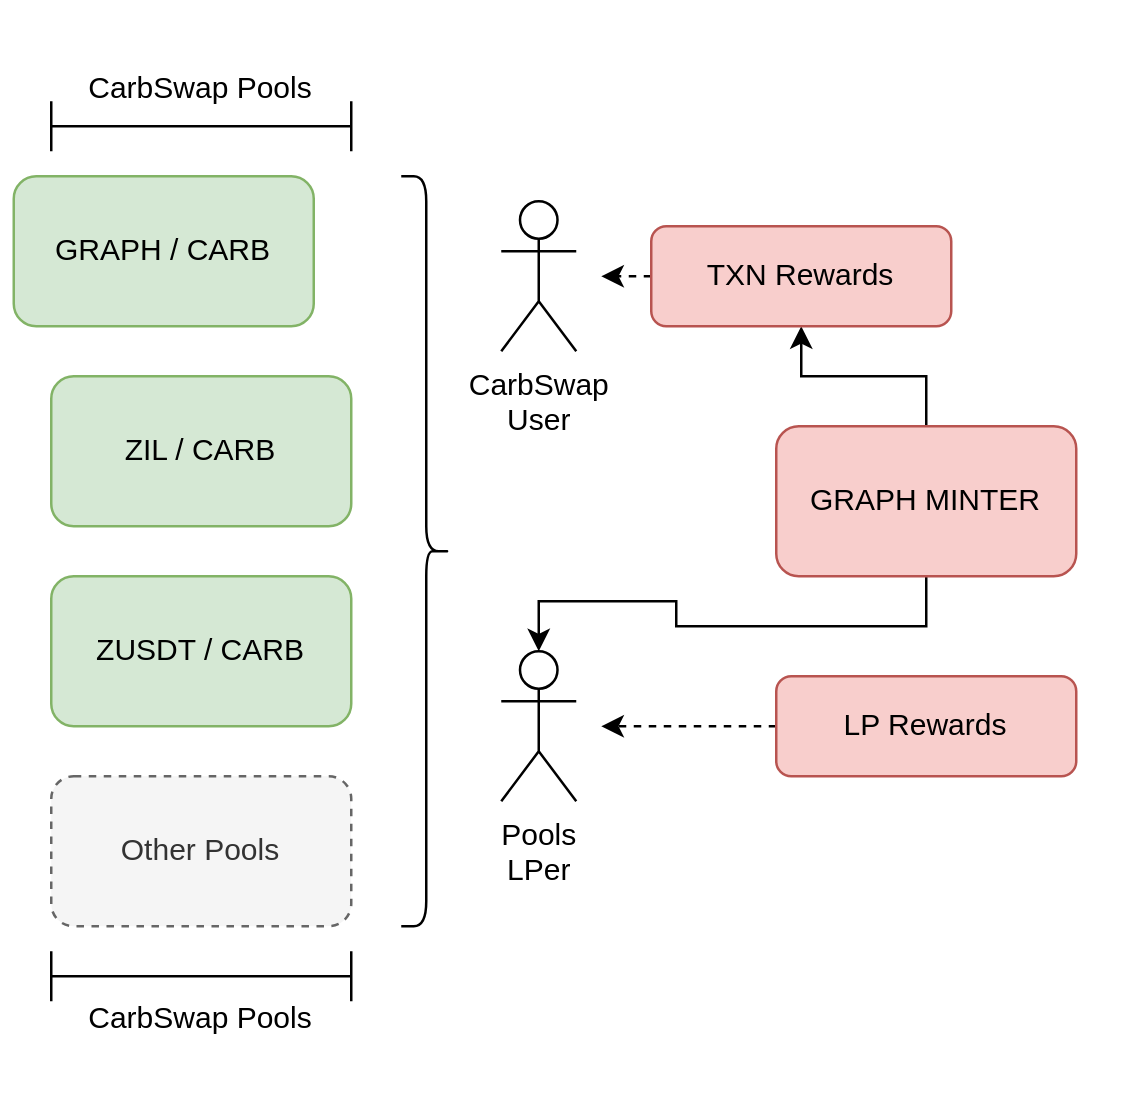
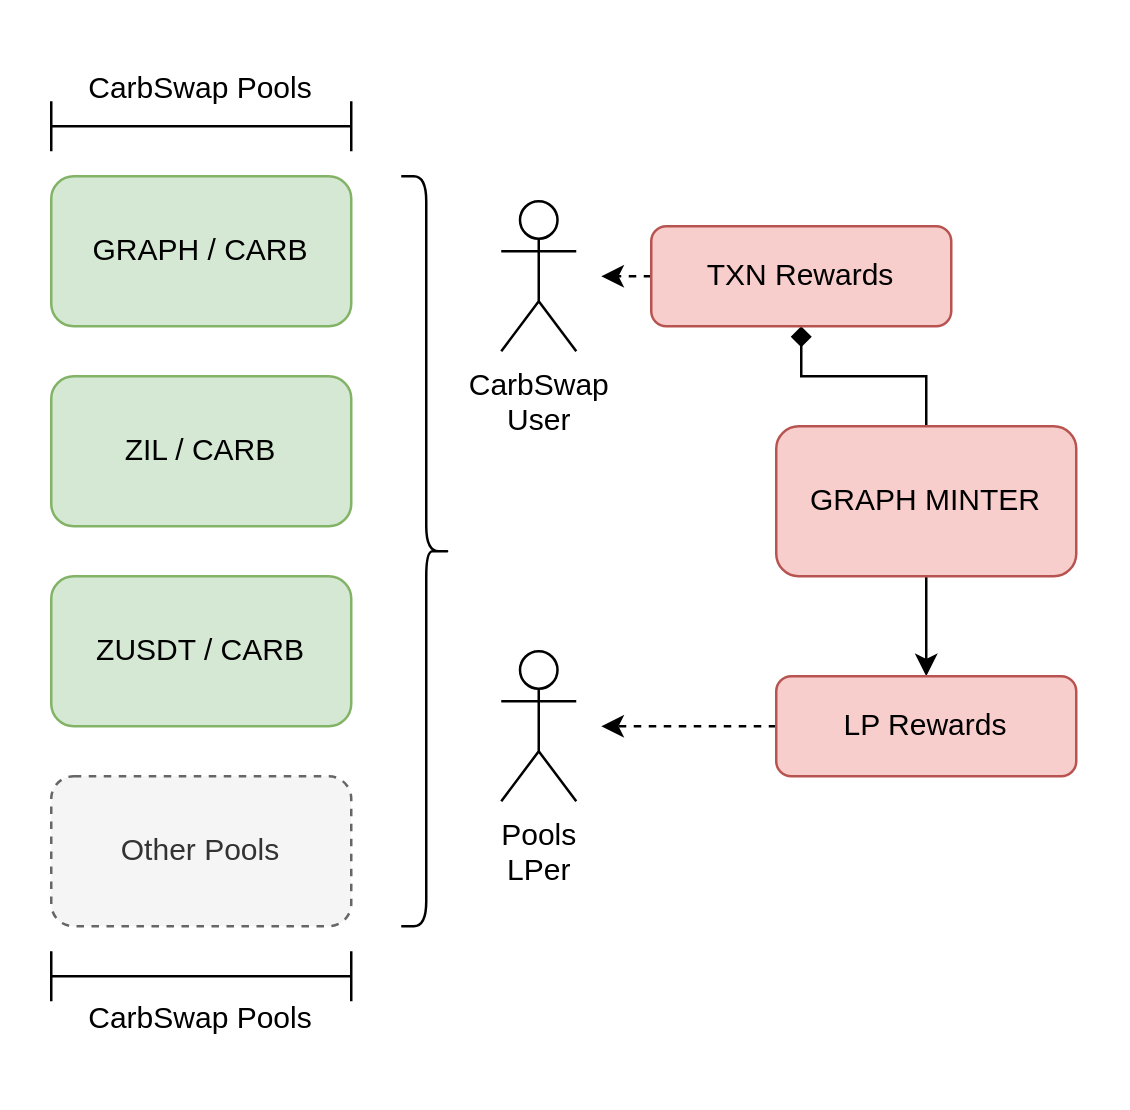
node "GRAPH / CARB": moved (164, 251) -> (201, 251)
edge "GRAPH MINTER" -> "TXN Rewards": arrowhead classic -> diamond
edge "GRAPH MINTER" -> "Pools LPer": now "GRAPH MINTER" -> "LP Rewards"
